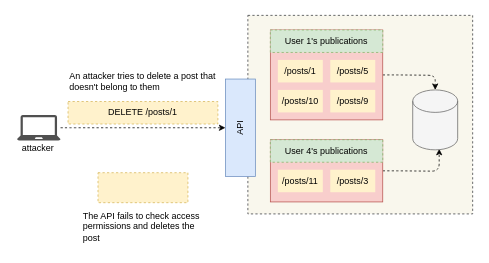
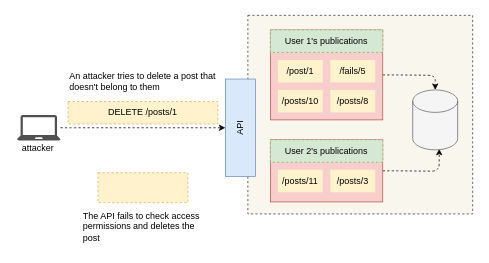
node "/posts/1": label "/posts/1" -> "/post/1"
node "/posts/5": label "/posts/5" -> "/fails/5"
node "/posts/9": label "/posts/9" -> "/posts/8"
node "User 4's publications": label "User 4's publications" -> "User 2's publications"
